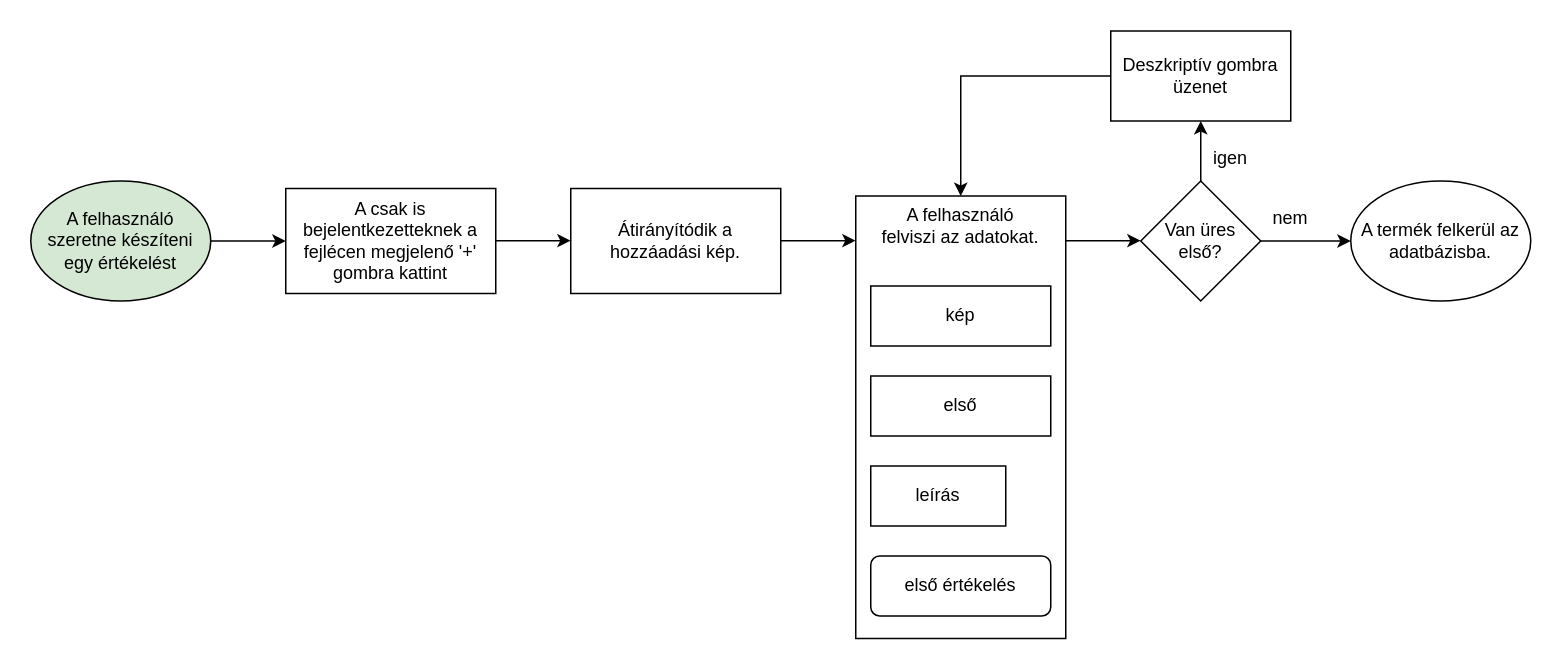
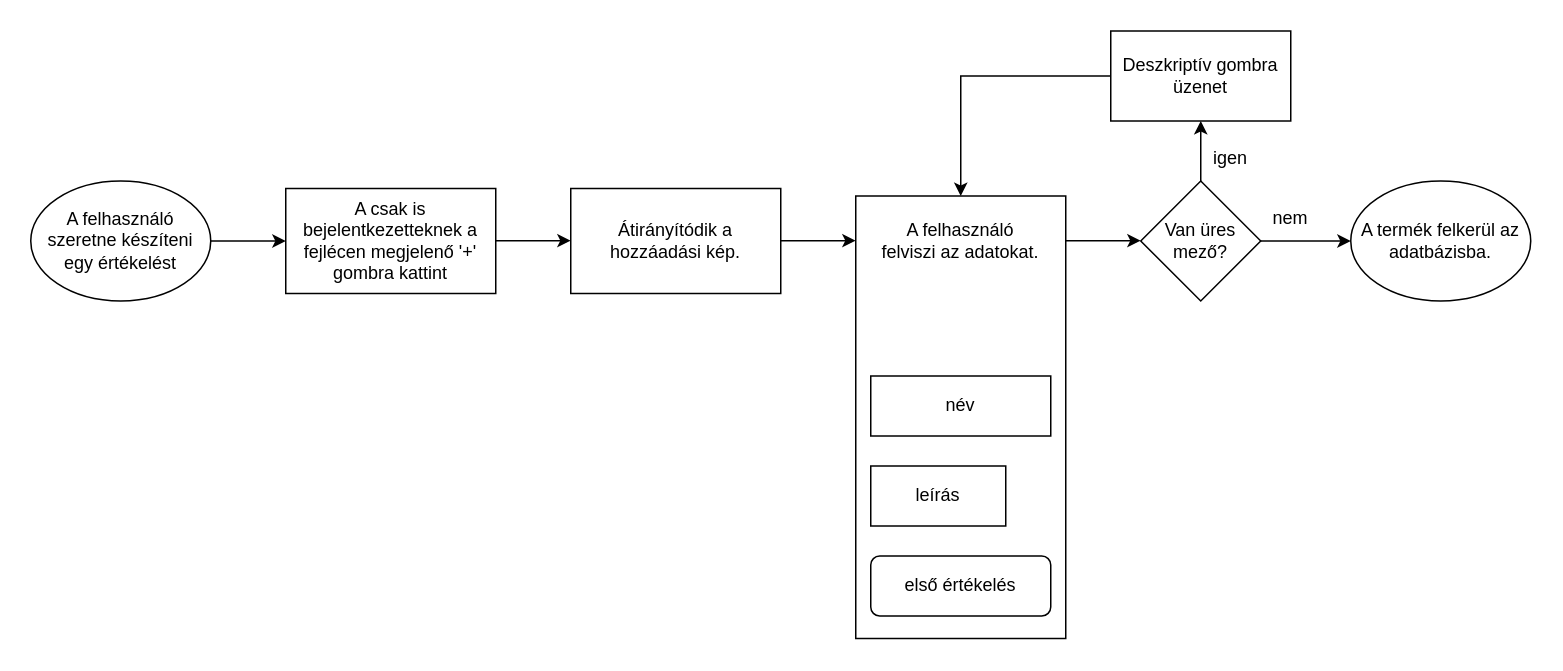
node "A felhasználó felviszi az adatokat.": moved (961, 226) -> (961, 241)
node "A felhasználó szeretne készíteni egy értékelést": fillcolor #d5e8d4 -> #ffffff
node "Van üres első?": label "Van üres első?" -> "Van üres mező?"
node "kép": removed
node "első": label "első" -> "név"
